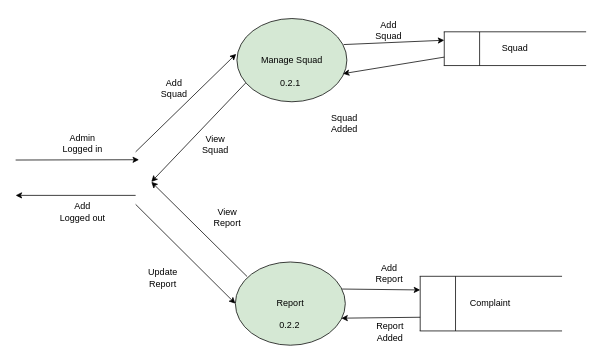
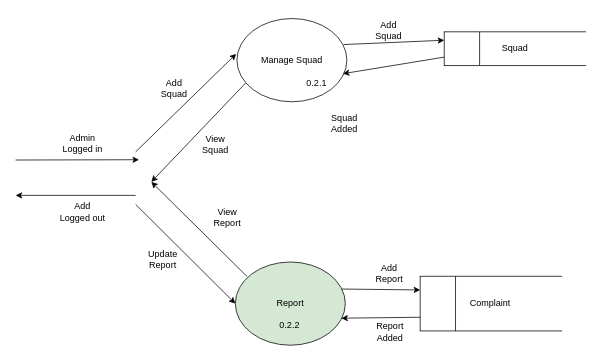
node "Manage Squad": fillcolor #d5e8d4 -> #ffffff
node "0.2.1": moved (290, 84) -> (316, 84)
node "Update Report": moved (163, 278) -> (163, 259)
